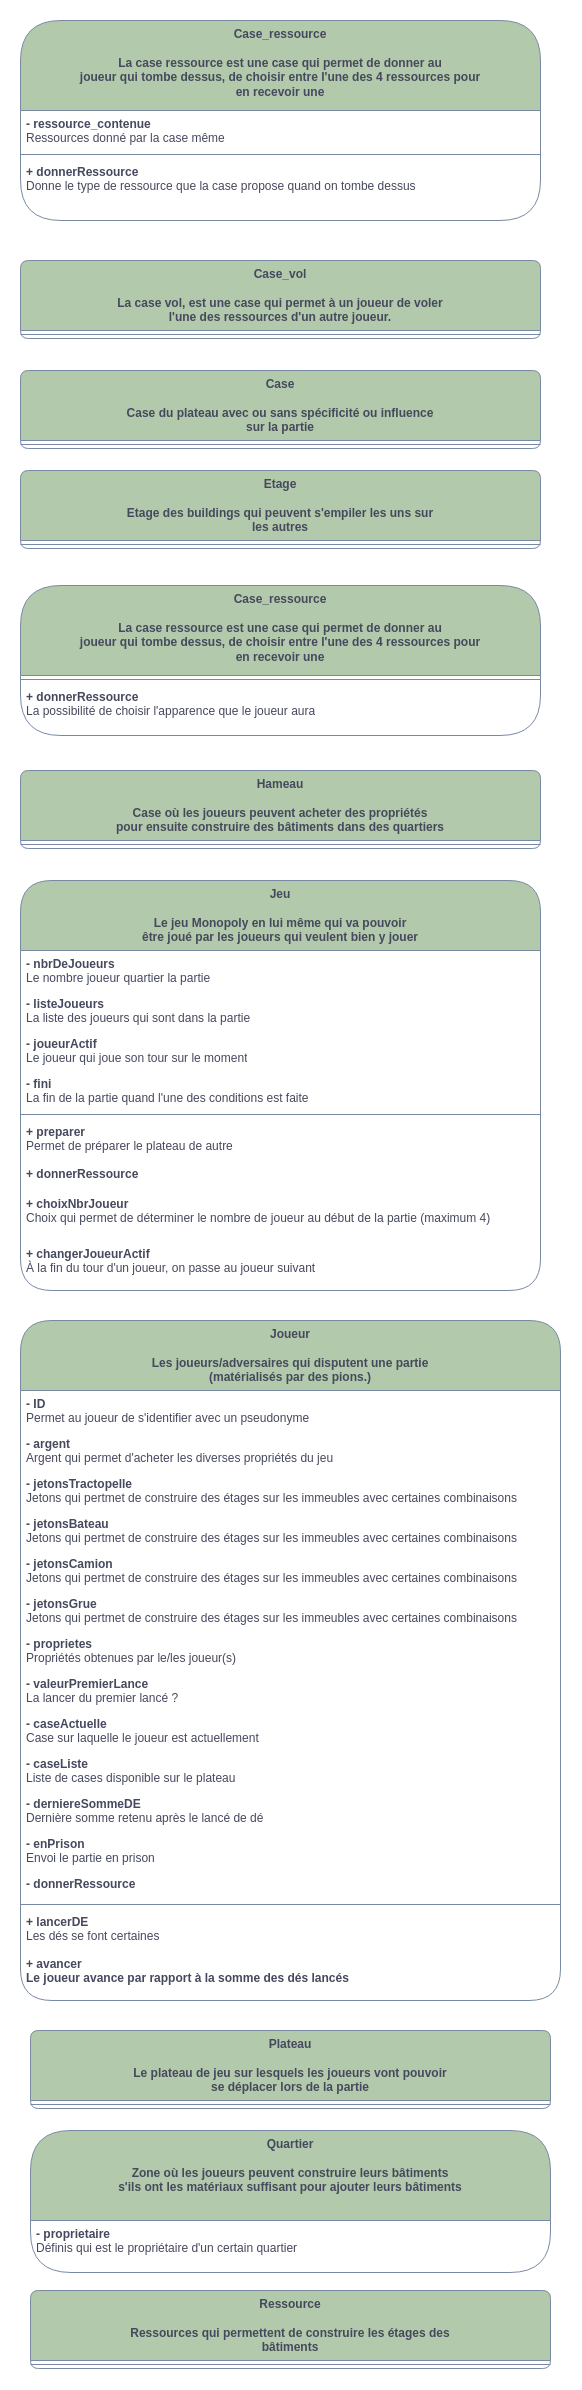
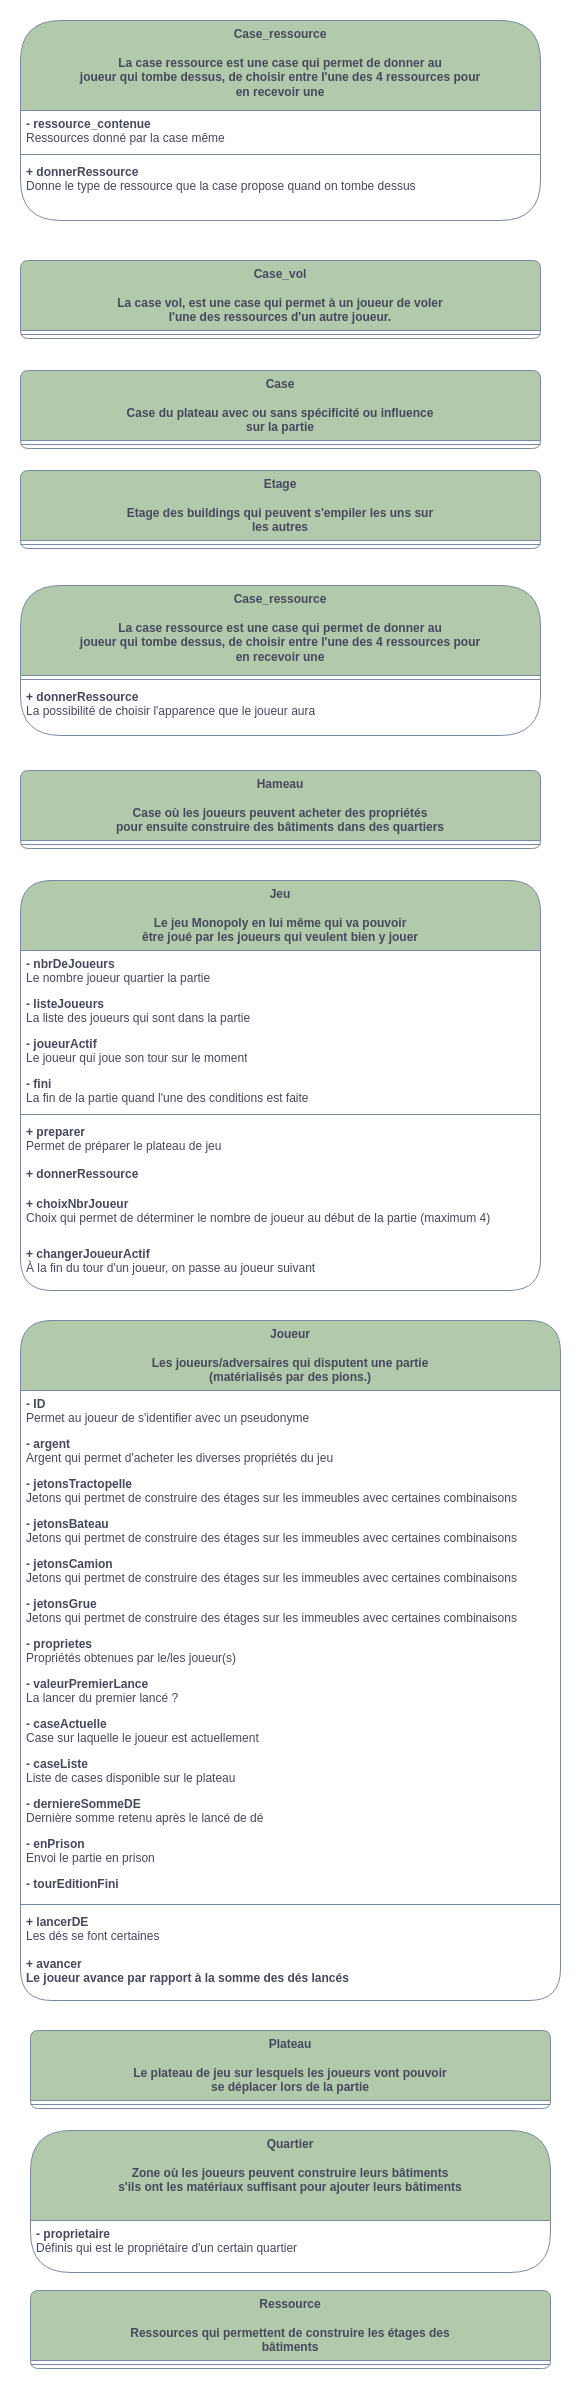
node "+ preparer Permet de préparer le plateau de autre": label "+ preparer Permet de préparer le plateau de autre" -> "+ preparer Permet de préparer le plateau de jeu"
node "- donnerRessource": label "- donnerRessource" -> "- tourEditionFini"
